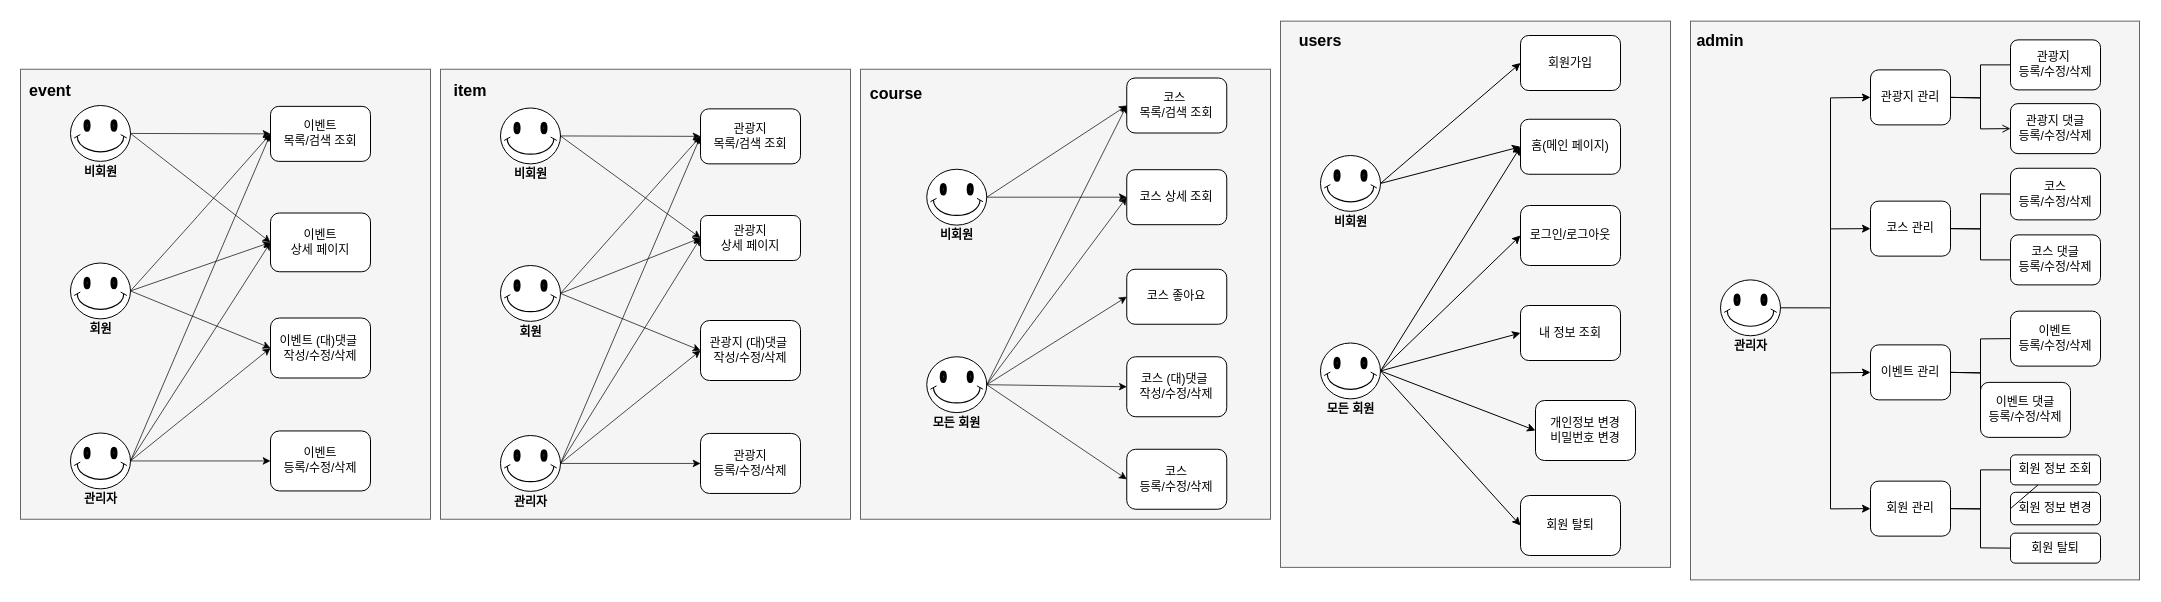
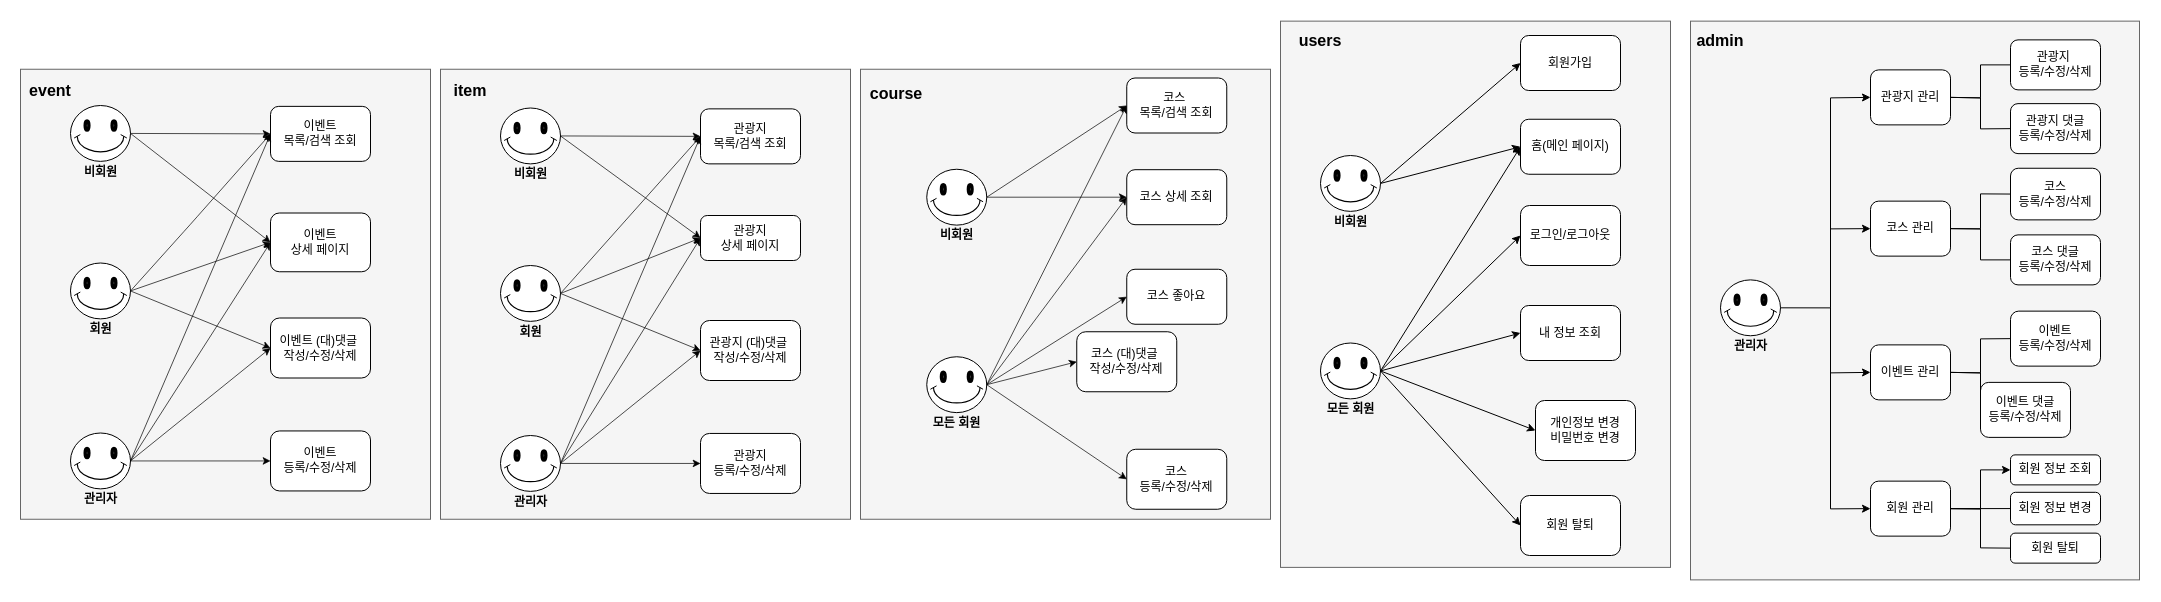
edge "관광지 관리" -> "관광지 댓글 등록/수정/삭제": arrowhead open -> none
node "코스 (대)댓글 작성/수정/삭제": moved (1177, 387) -> (1127, 362)
edge "회원 정보 조회" -- "회원 관리": arrowhead none -> classic
edge "회원 정보 조회" -- "회원 정보 변경": now "회원 관리" -- "회원 정보 변경"
